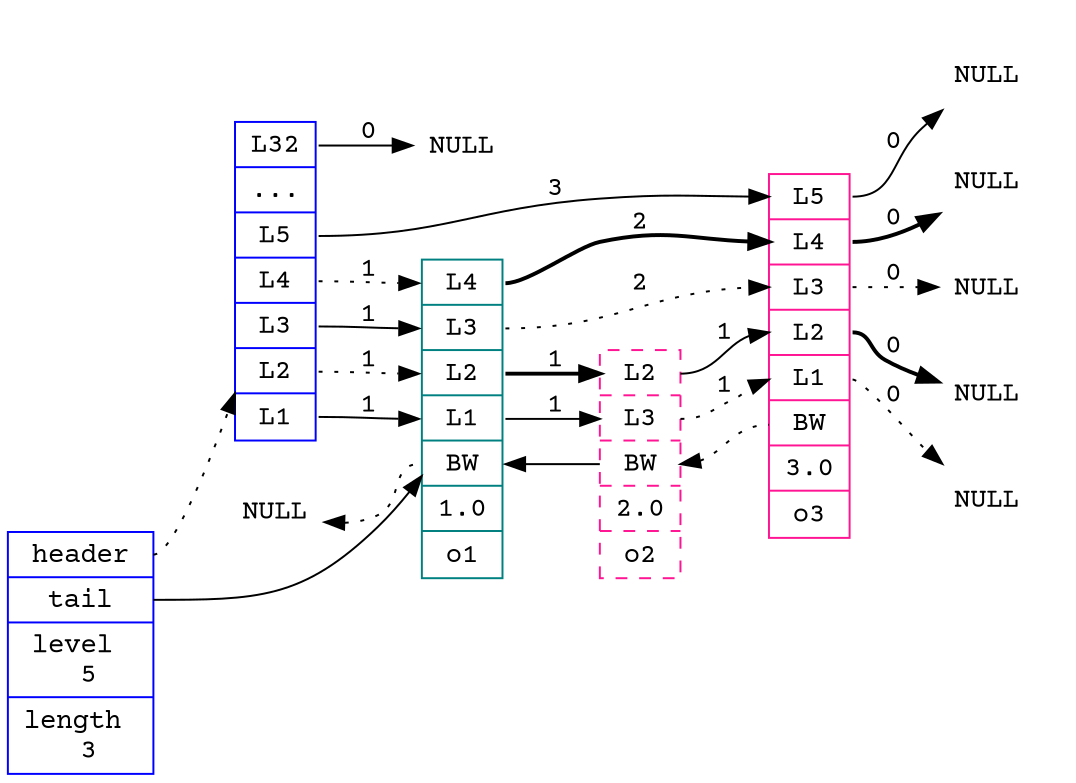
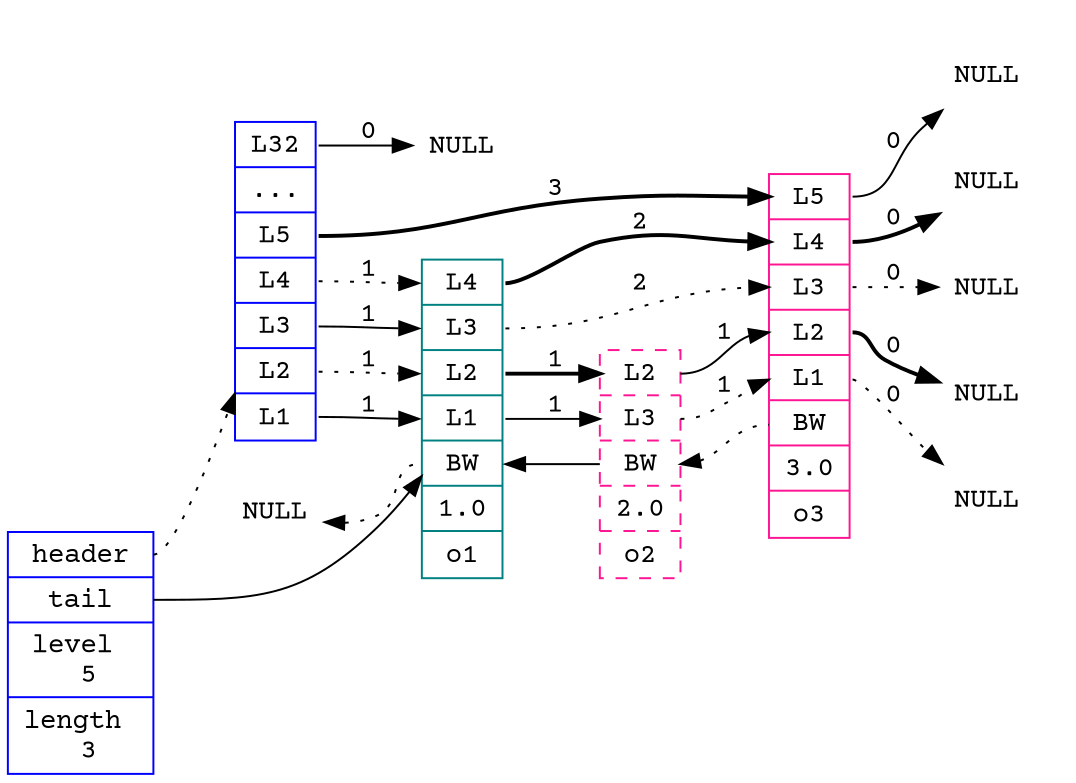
edge "L32" -> "L5": style solid -> bold
